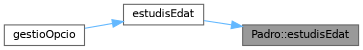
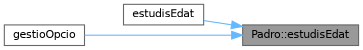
edge "gestioOpcio" -> "estudisEdat": now "gestioOpcio" -> "Padro::estudisEdat"
